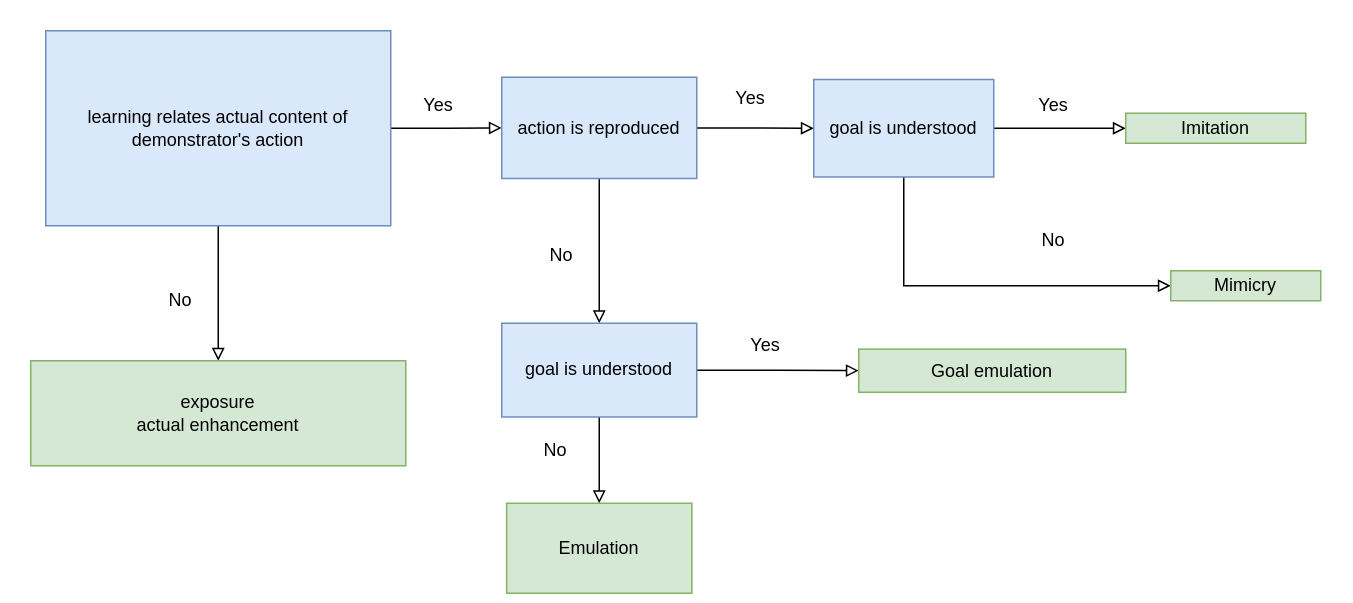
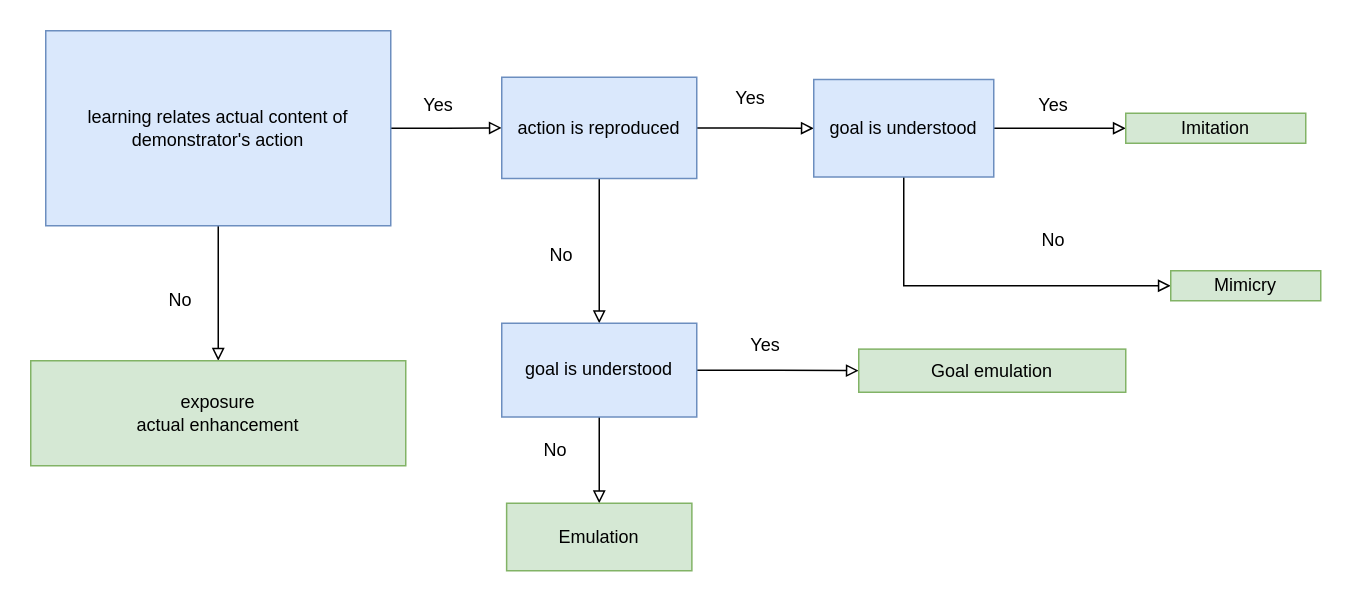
node "Emulation": size 185x90 -> 185x68
